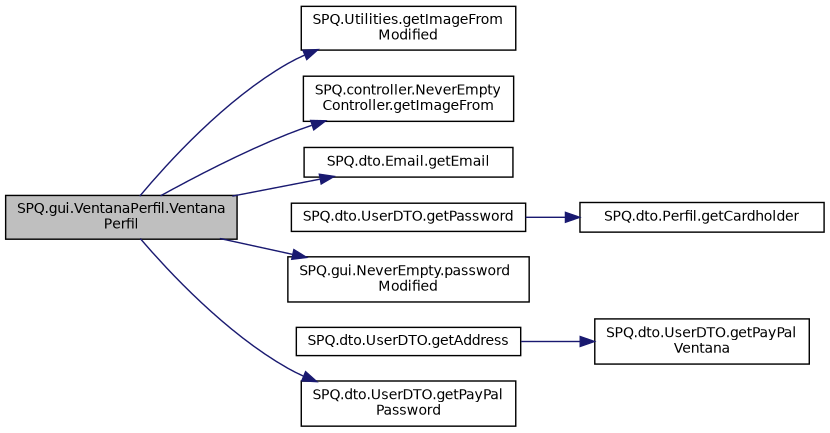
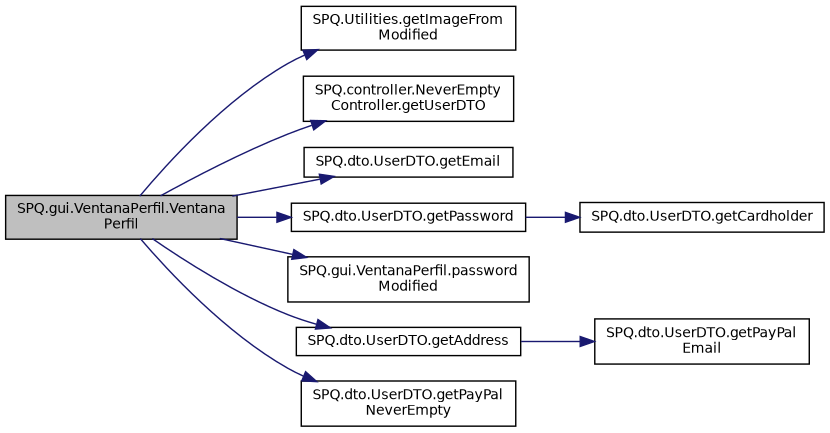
node "SPQ.controller.NeverEmpty Controller.getImageFrom": label "SPQ.controller.NeverEmpty Controller.getImageFrom" -> "SPQ.controller.NeverEmpty Controller.getUserDTO"
node "SPQ.dto.Email.getEmail": label "SPQ.dto.Email.getEmail" -> "SPQ.dto.UserDTO.getEmail"
edge "SPQ.gui.VentanaPerfil.Ventana Perfil" -> "SPQ.dto.UserDTO.getPassword": added
node "SPQ.dto.Perfil.getCardholder": label "SPQ.dto.Perfil.getCardholder" -> "SPQ.dto.UserDTO.getCardholder"
node "SPQ.gui.NeverEmpty.password Modified": label "SPQ.gui.NeverEmpty.password Modified" -> "SPQ.gui.VentanaPerfil.password Modified"
edge "SPQ.gui.VentanaPerfil.Ventana Perfil" -> "SPQ.dto.UserDTO.getAddress": added
node "SPQ.dto.UserDTO.getPayPal Ventana": label "SPQ.dto.UserDTO.getPayPal Ventana" -> "SPQ.dto.UserDTO.getPayPal Email"
node "SPQ.dto.UserDTO.getPayPal Password": label "SPQ.dto.UserDTO.getPayPal Password" -> "SPQ.dto.UserDTO.getPayPal NeverEmpty"
